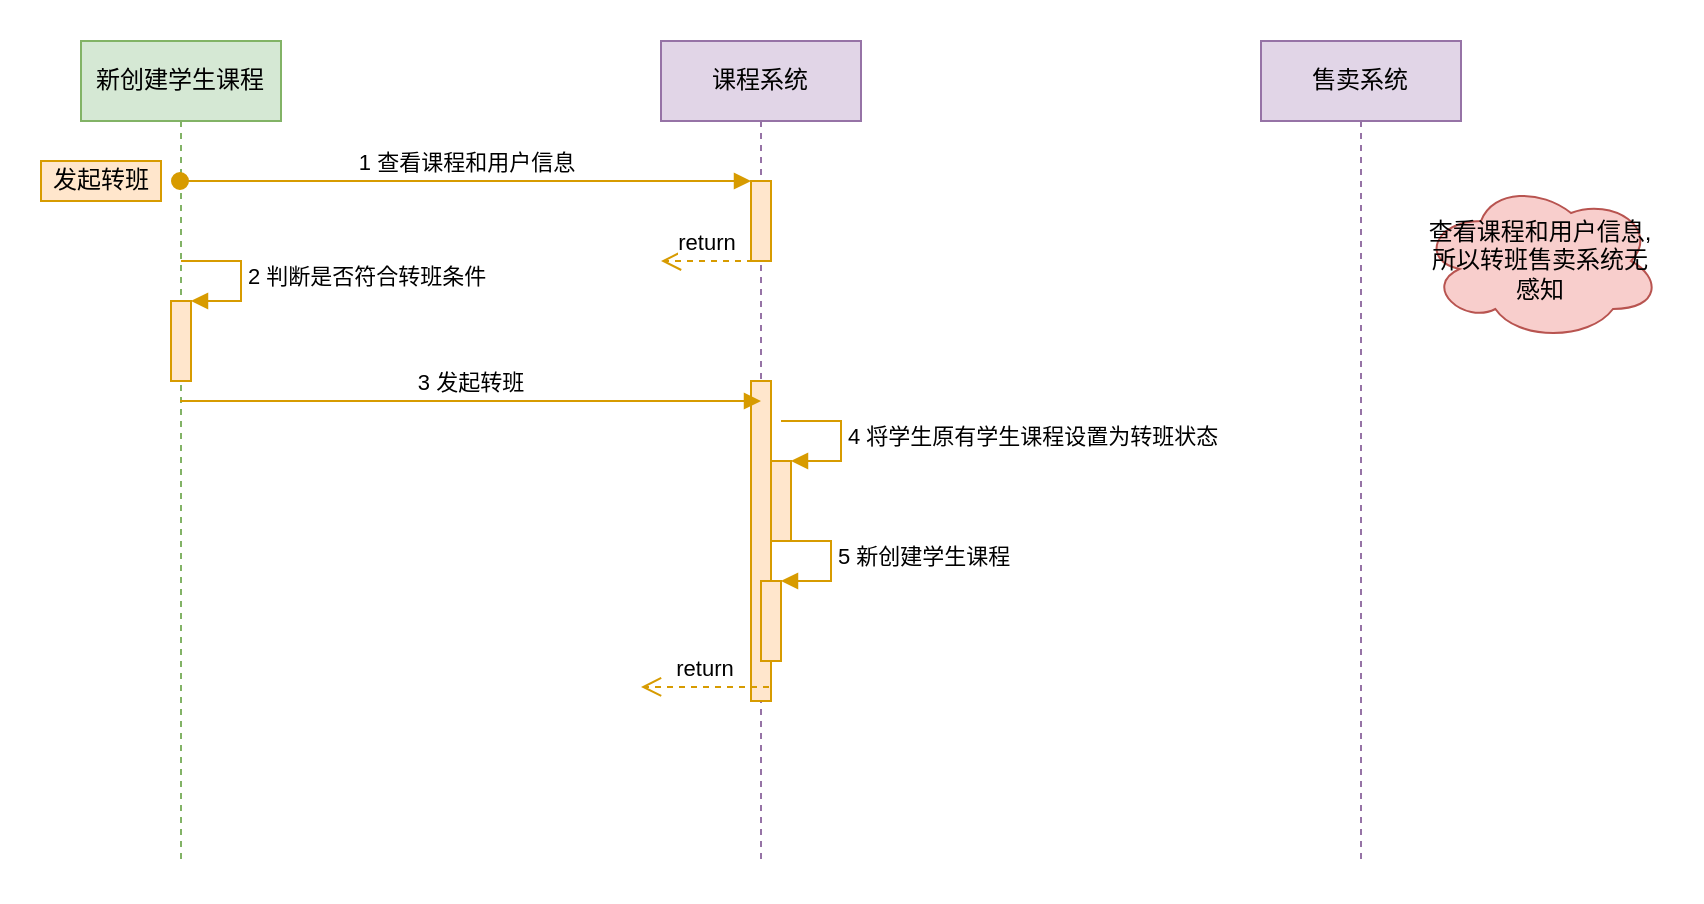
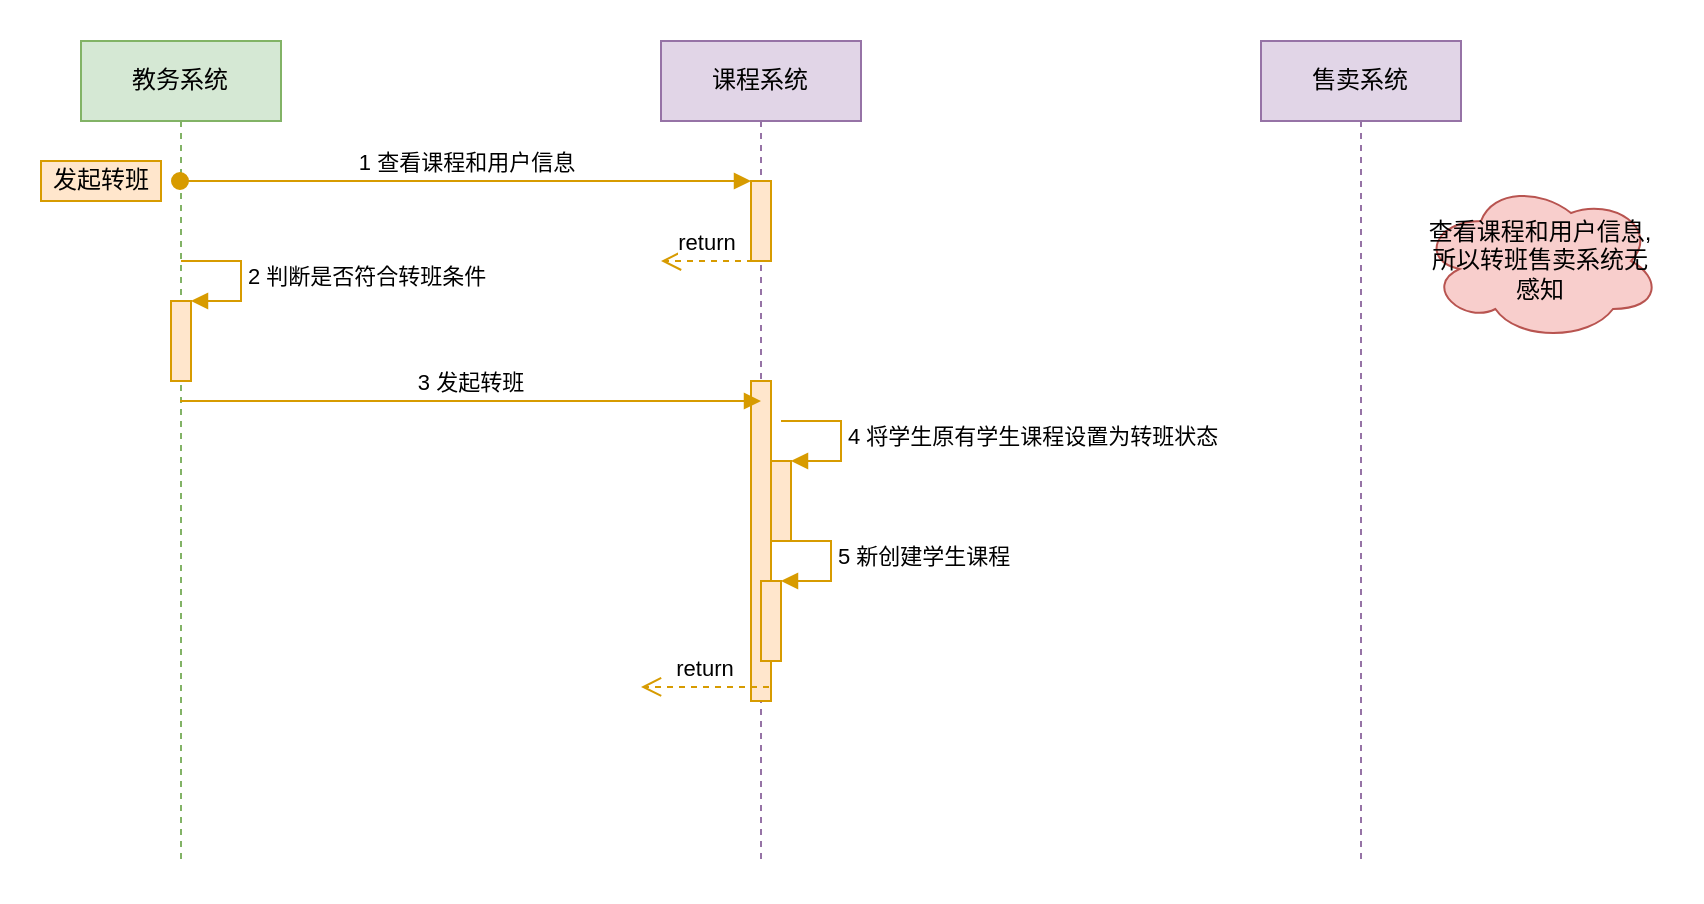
node "新创建学生课程": label "新创建学生课程" -> "教务系统"
